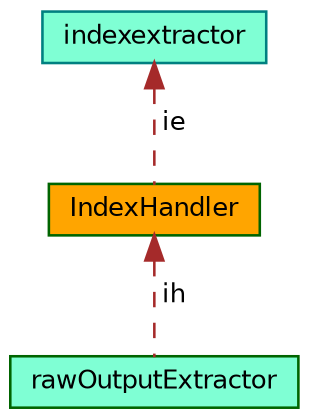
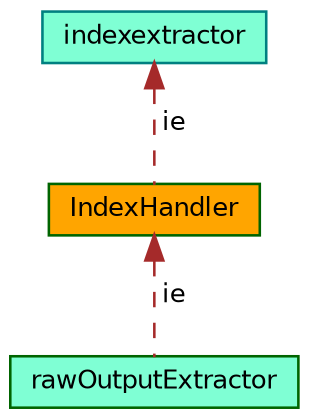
edge "rawOutputExtractor" -> "IndexHandler": label " ih" -> " ie"
